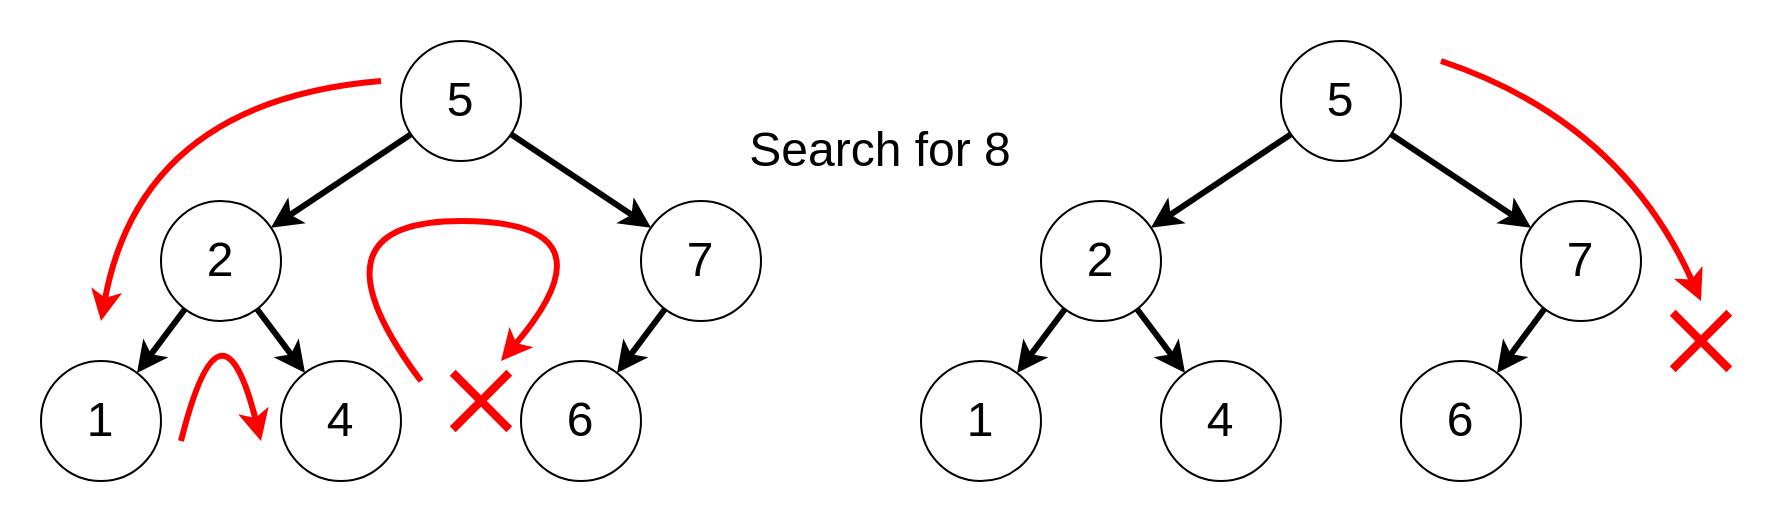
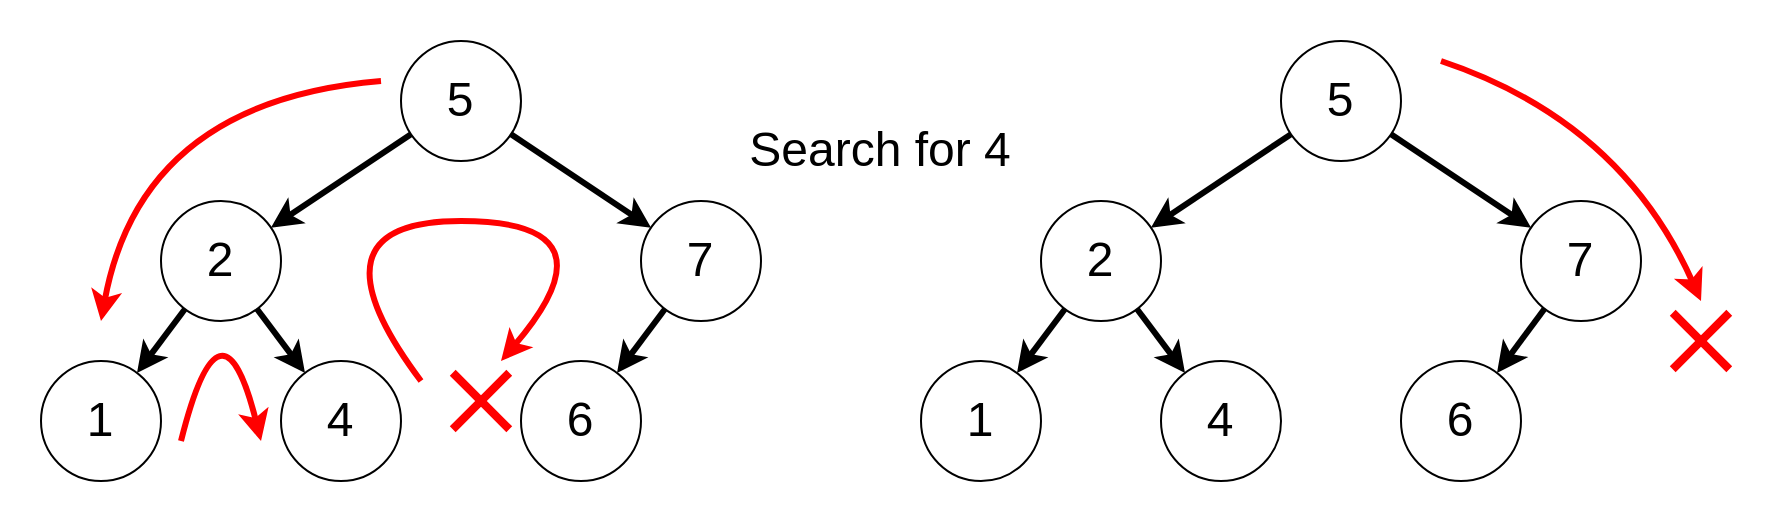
node "Search for 8": label "Search for 8" -> "Search for 4"
